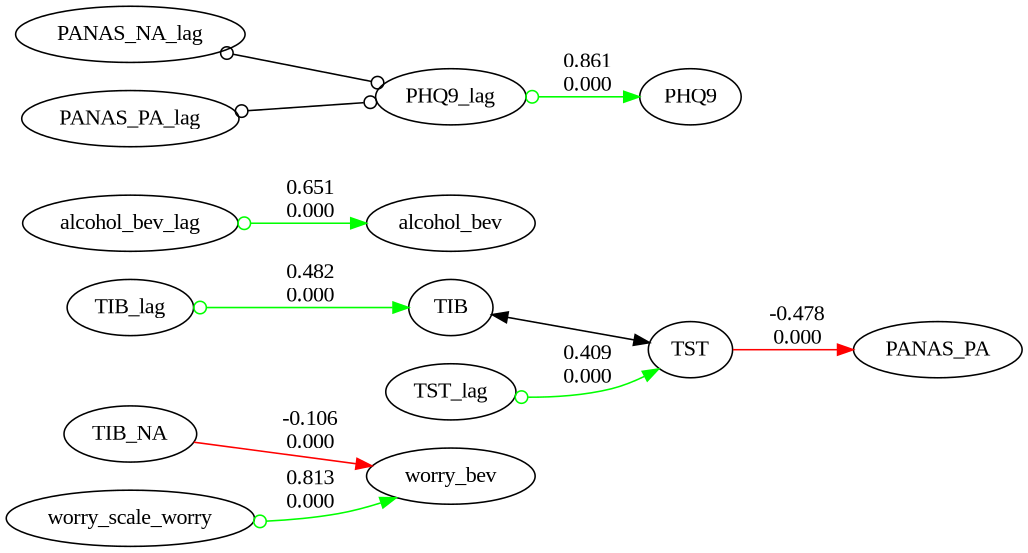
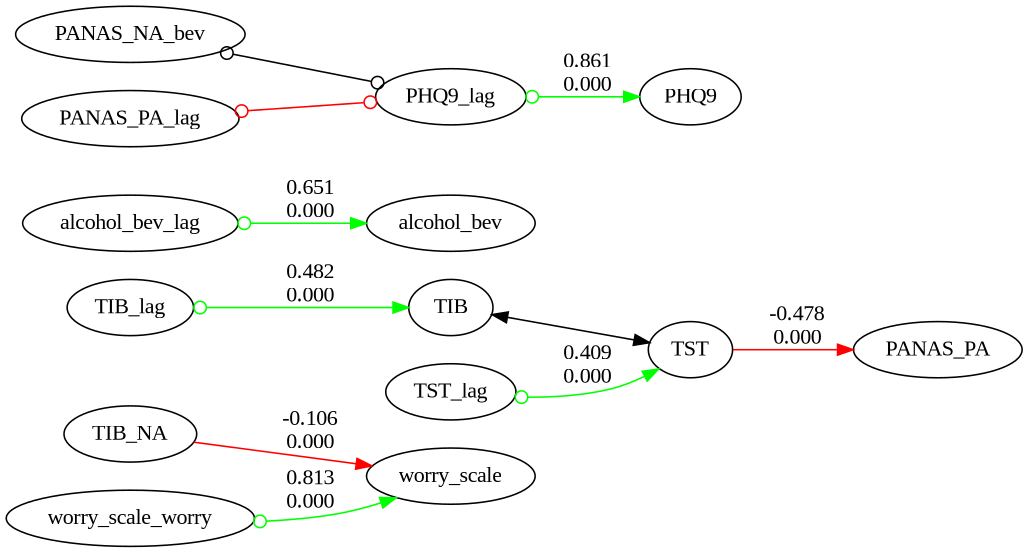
node "PANAS_NA_lag": label "PANAS_NA_lag" -> "PANAS_NA_bev"
edge "PHQ9_lag" -- "PANAS_PA_lag": color black -> red
node "worry_bev": label "worry_bev" -> "worry_scale"
